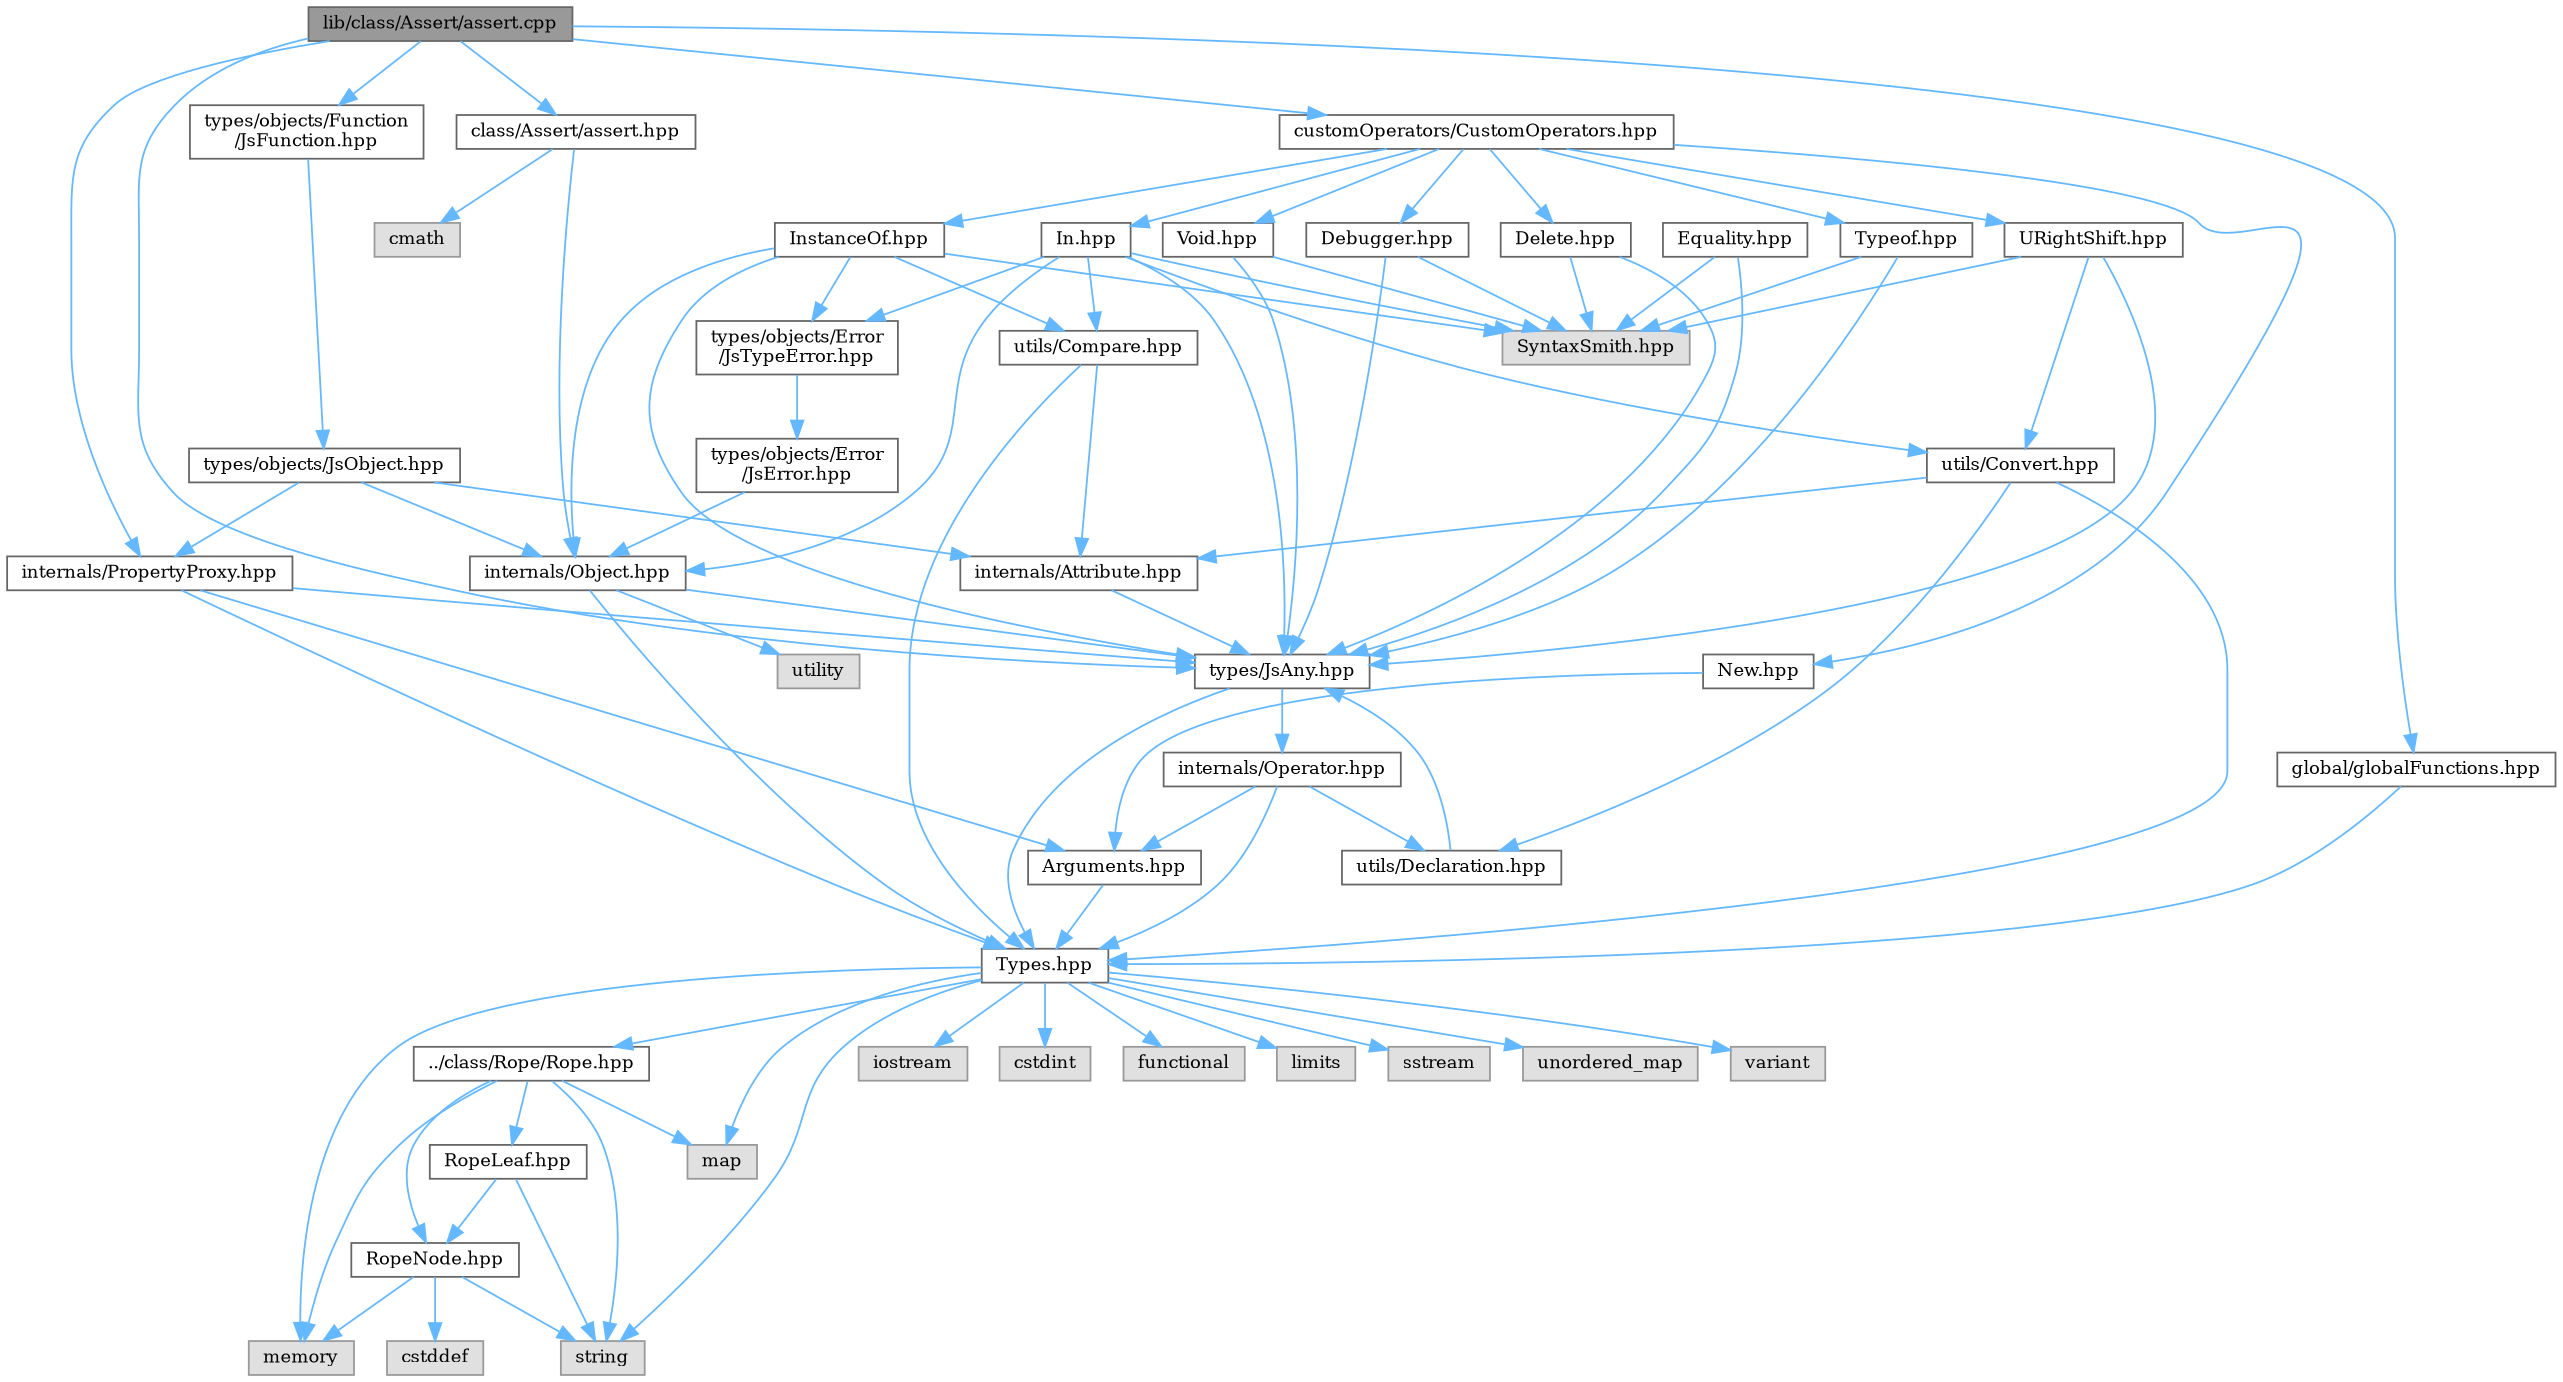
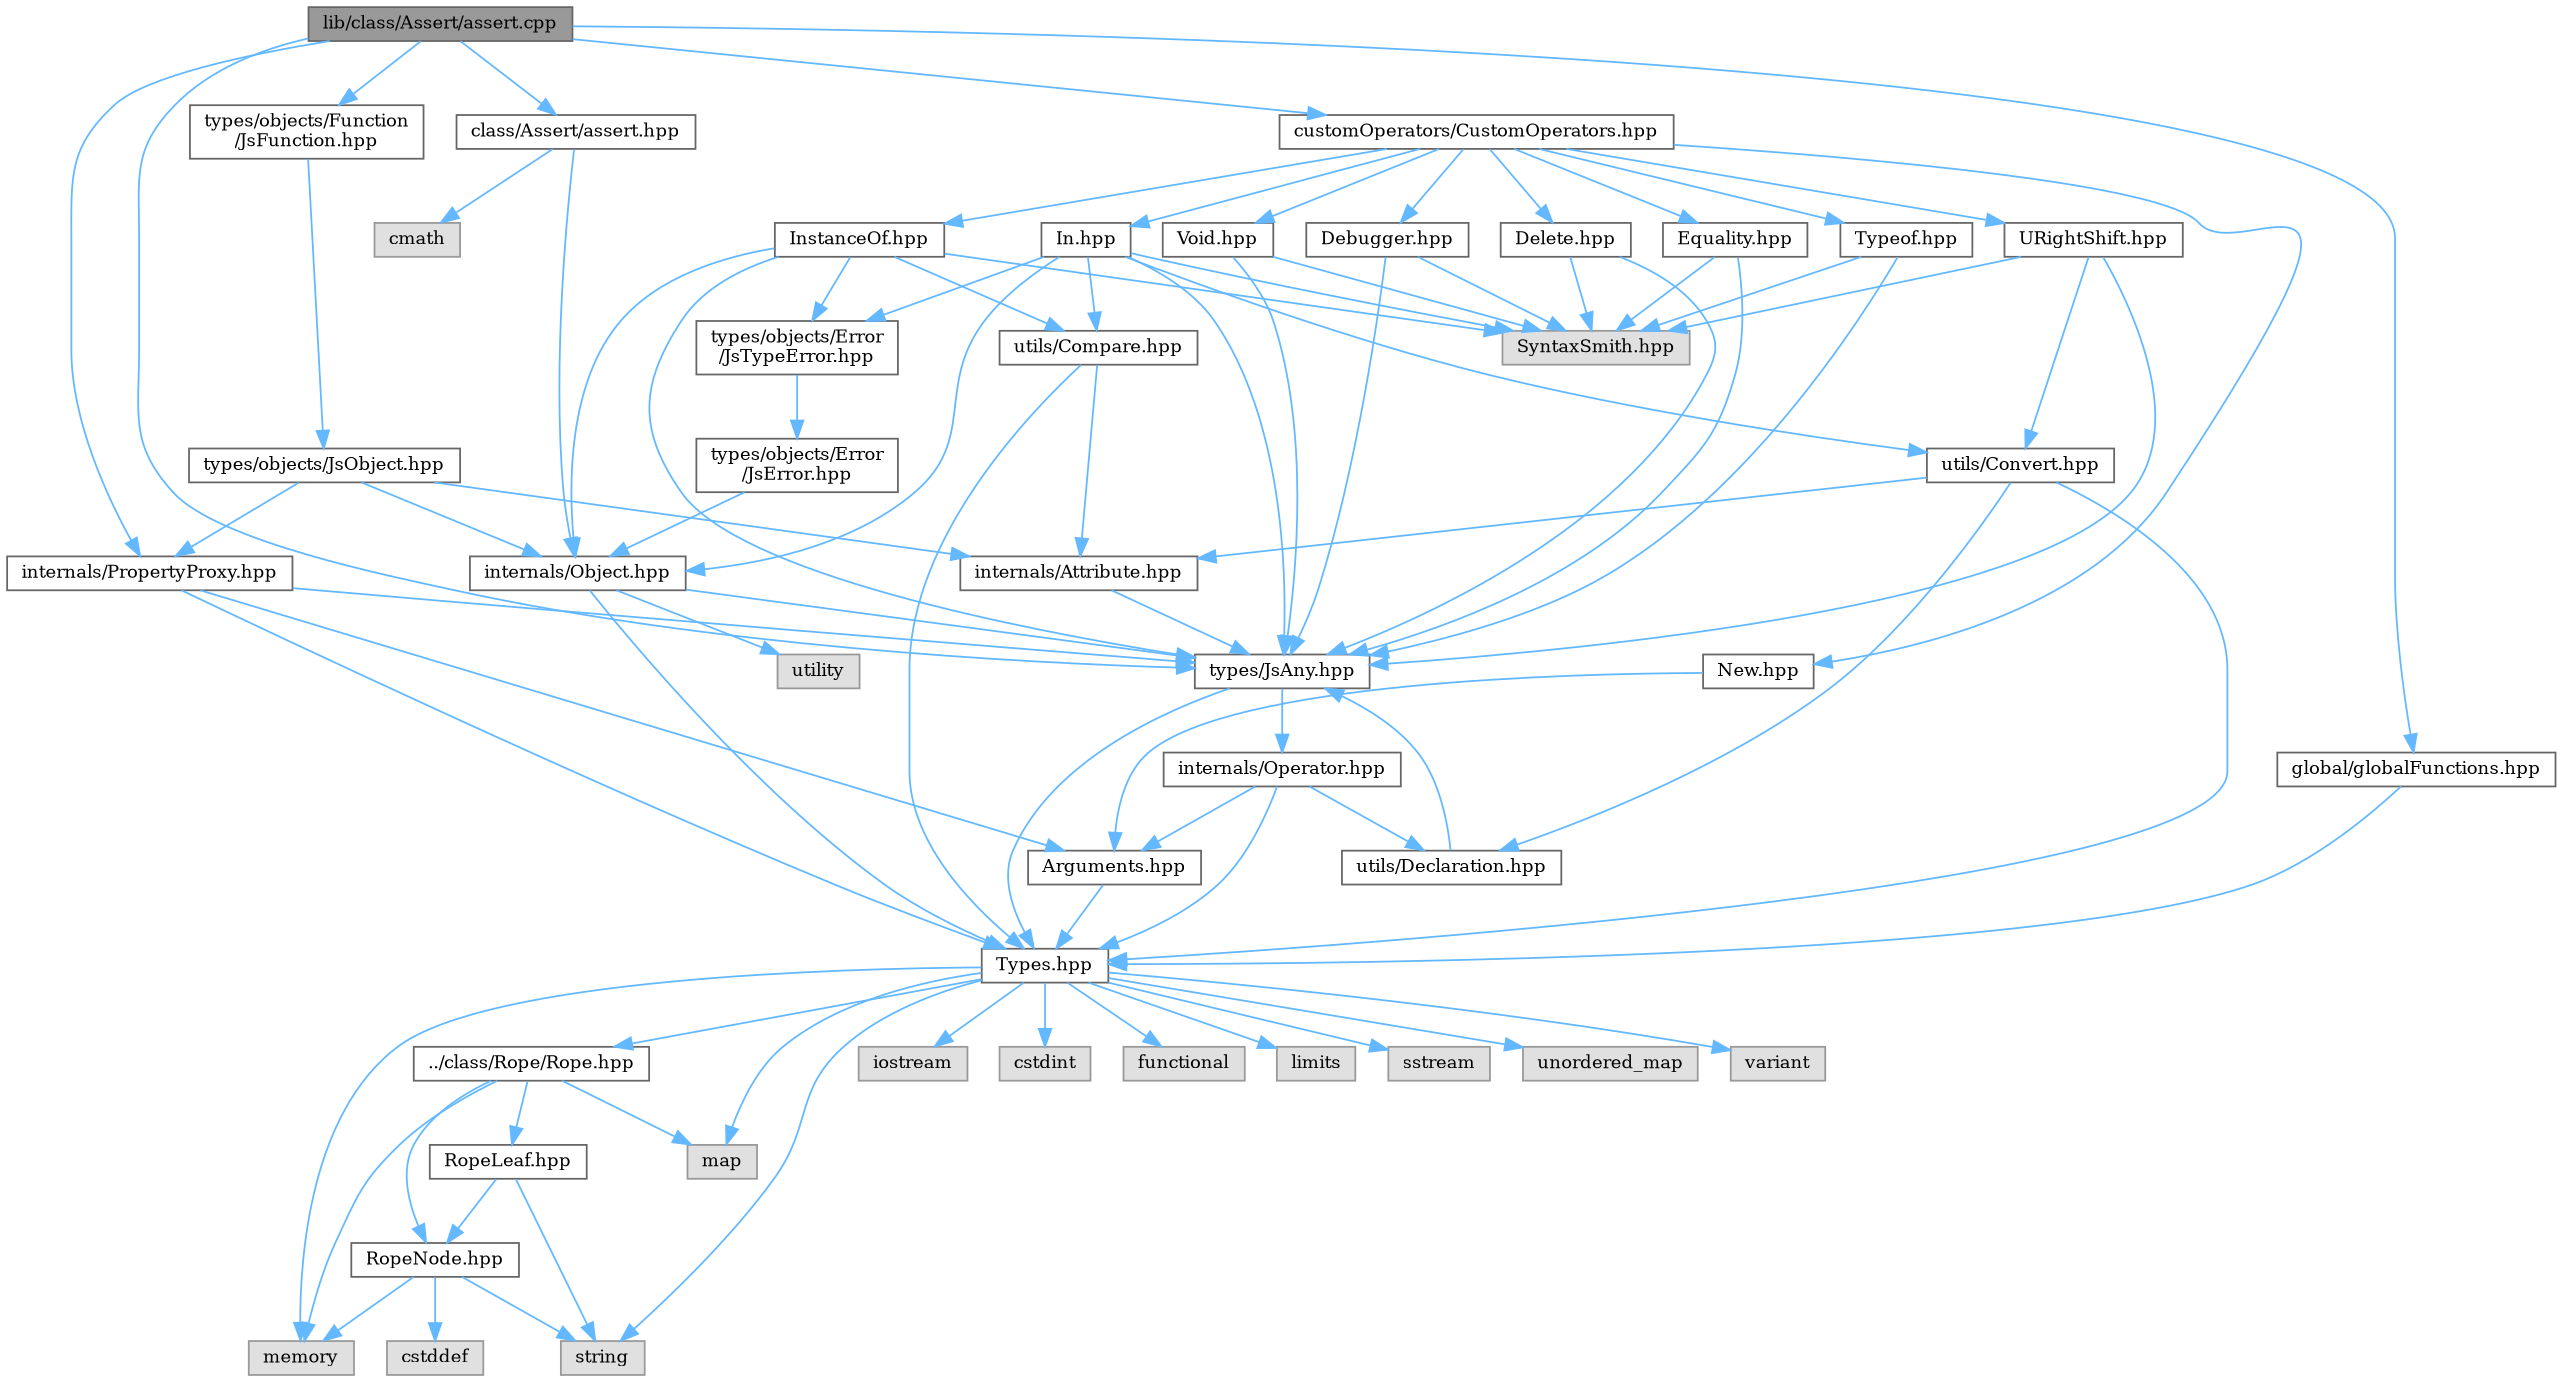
edge "customOperators/CustomOperators.hpp" -> "Equality.hpp": added
edge "../class/Rope/Rope.hpp" -> "string": removed
